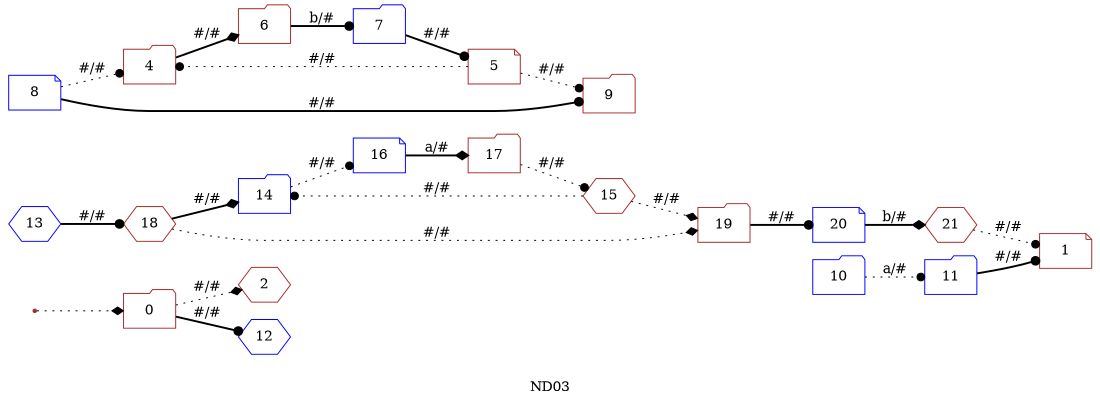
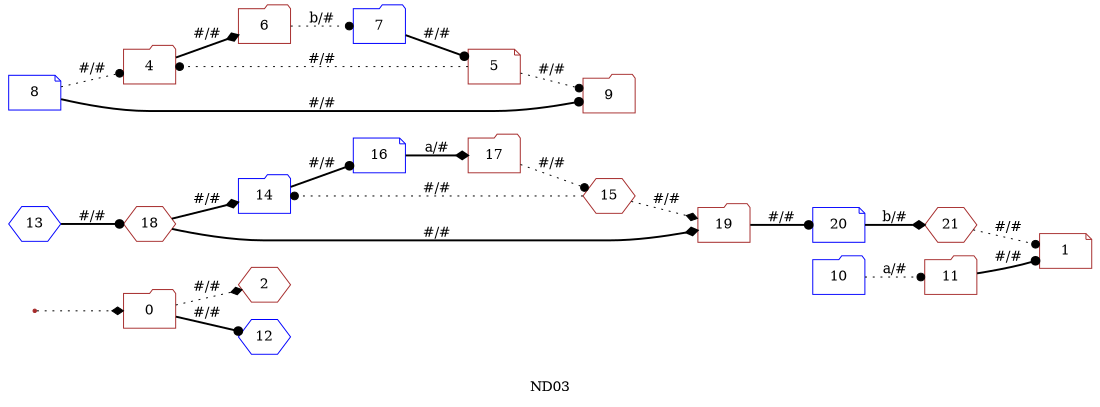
edge "6" -> "7": style bold -> dotted
edge "14" -> "16": style dotted -> bold
edge "18" -> "19": style dotted -> bold
node "11": color blue -> brown
